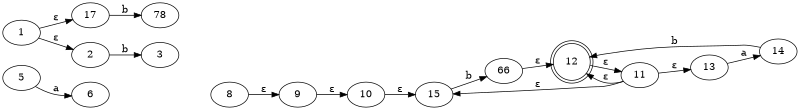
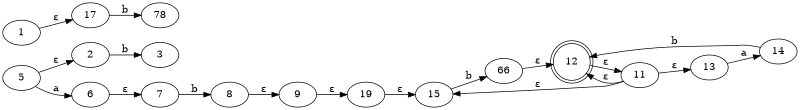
edge "1" -> "2": now "5" -> "2"
node "7": added
node "10": label "10" -> "19"
